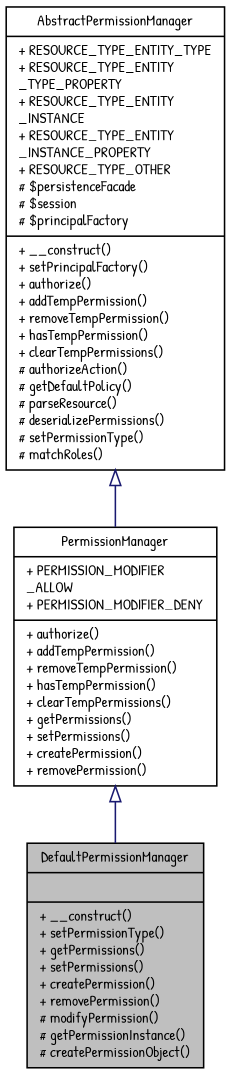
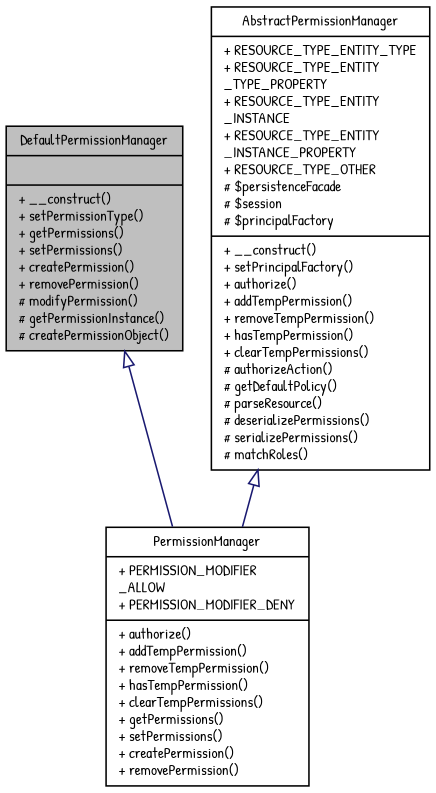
node "AbstractPermissionManager": text "# setPermissionType()" -> "# serializePermissions()"
edge "DefaultPermissionManager" -> "PermissionManager": reversed
